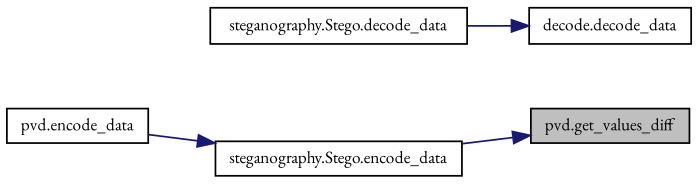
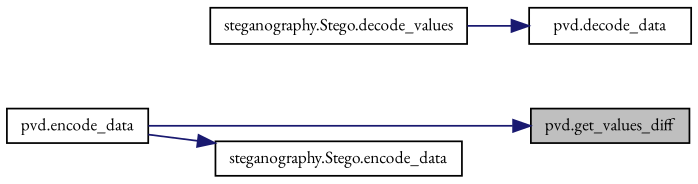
node "steganography.Stego.decode_data": label "steganography.Stego.decode_data" -> "steganography.Stego.decode_values"
node "decode.decode_data": label "decode.decode_data" -> "pvd.decode_data"
edge "steganography.Stego.encode_data" -> "pvd.get_values_diff": now "pvd.encode_data" -> "pvd.get_values_diff"
